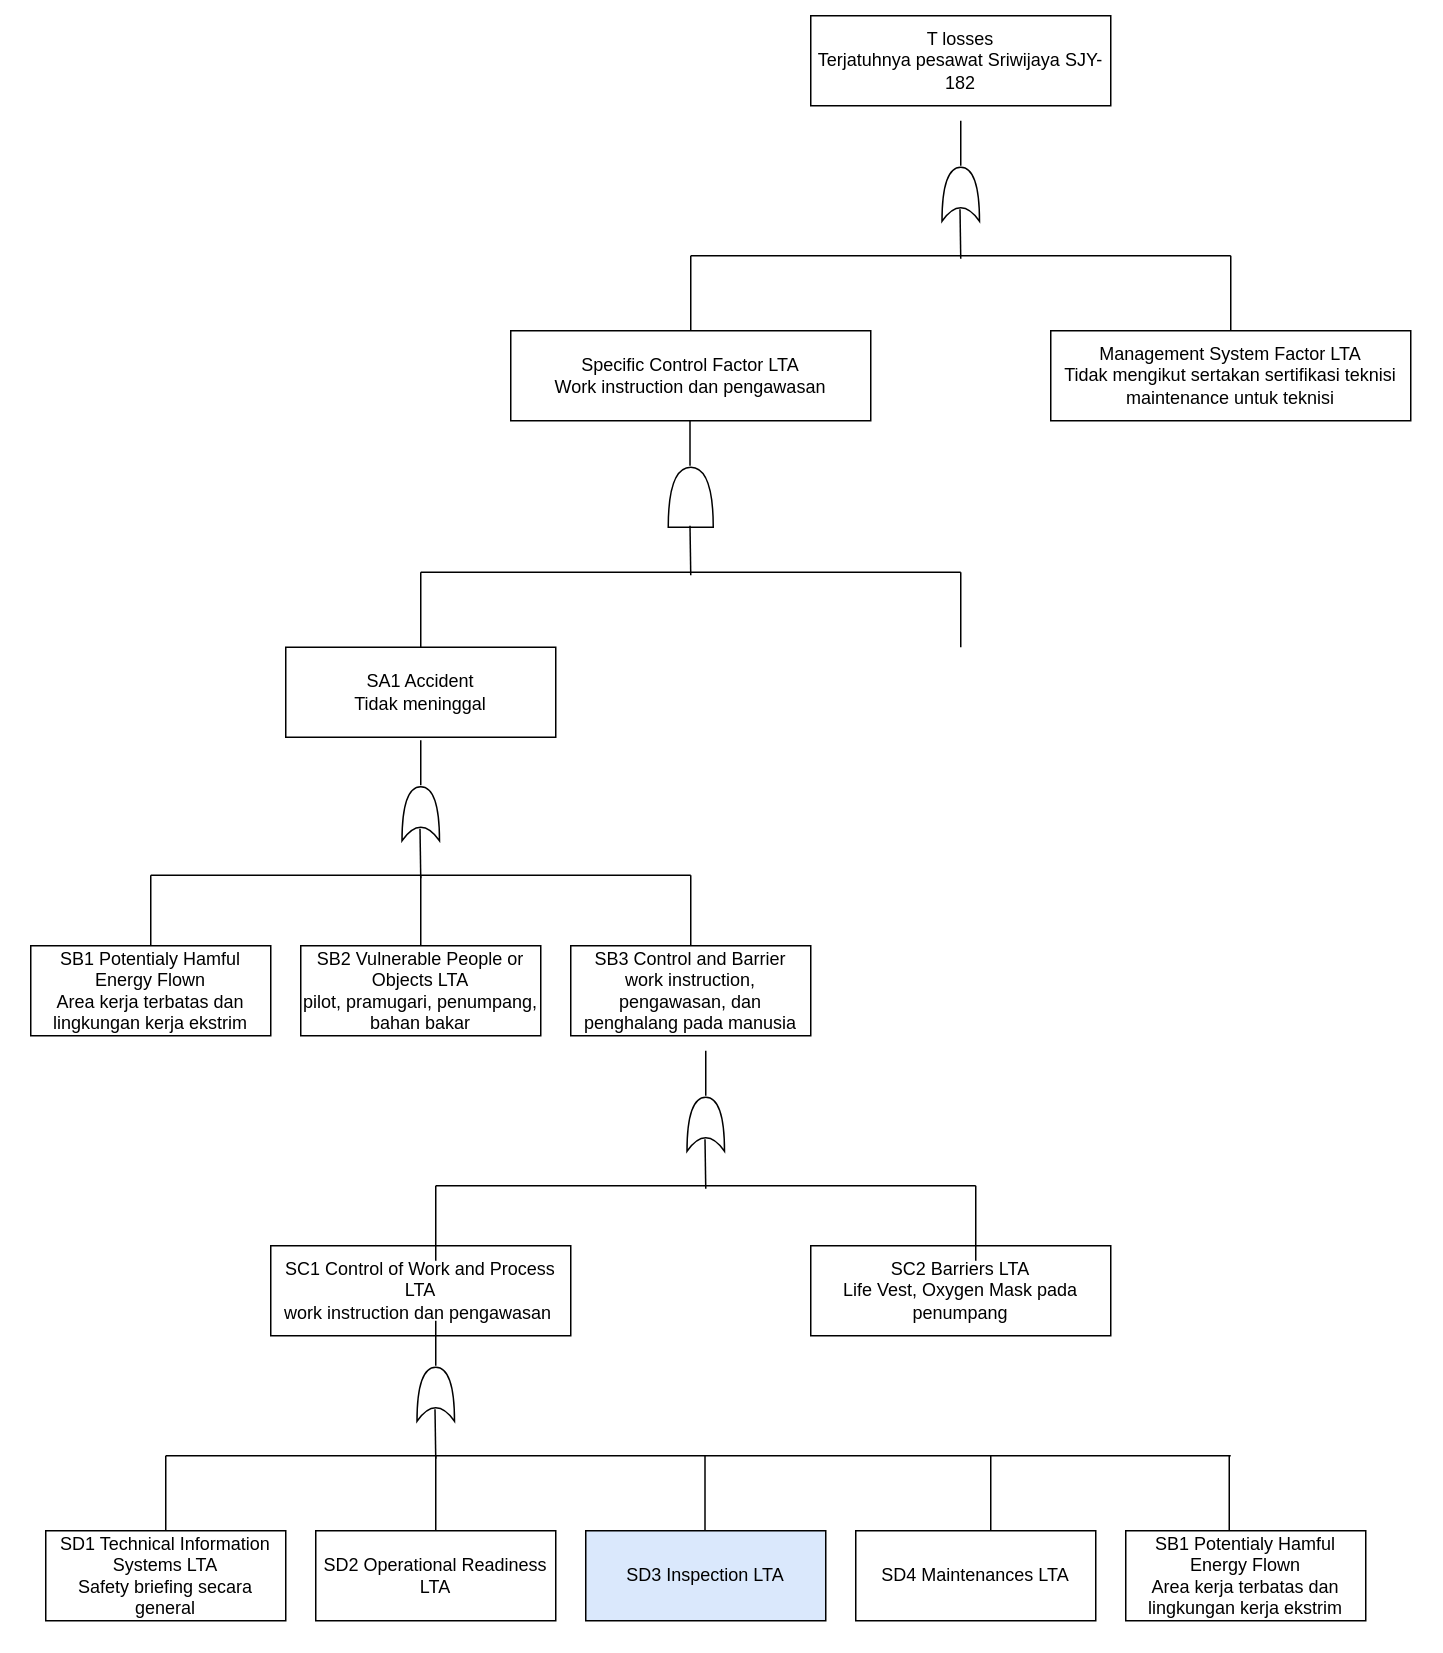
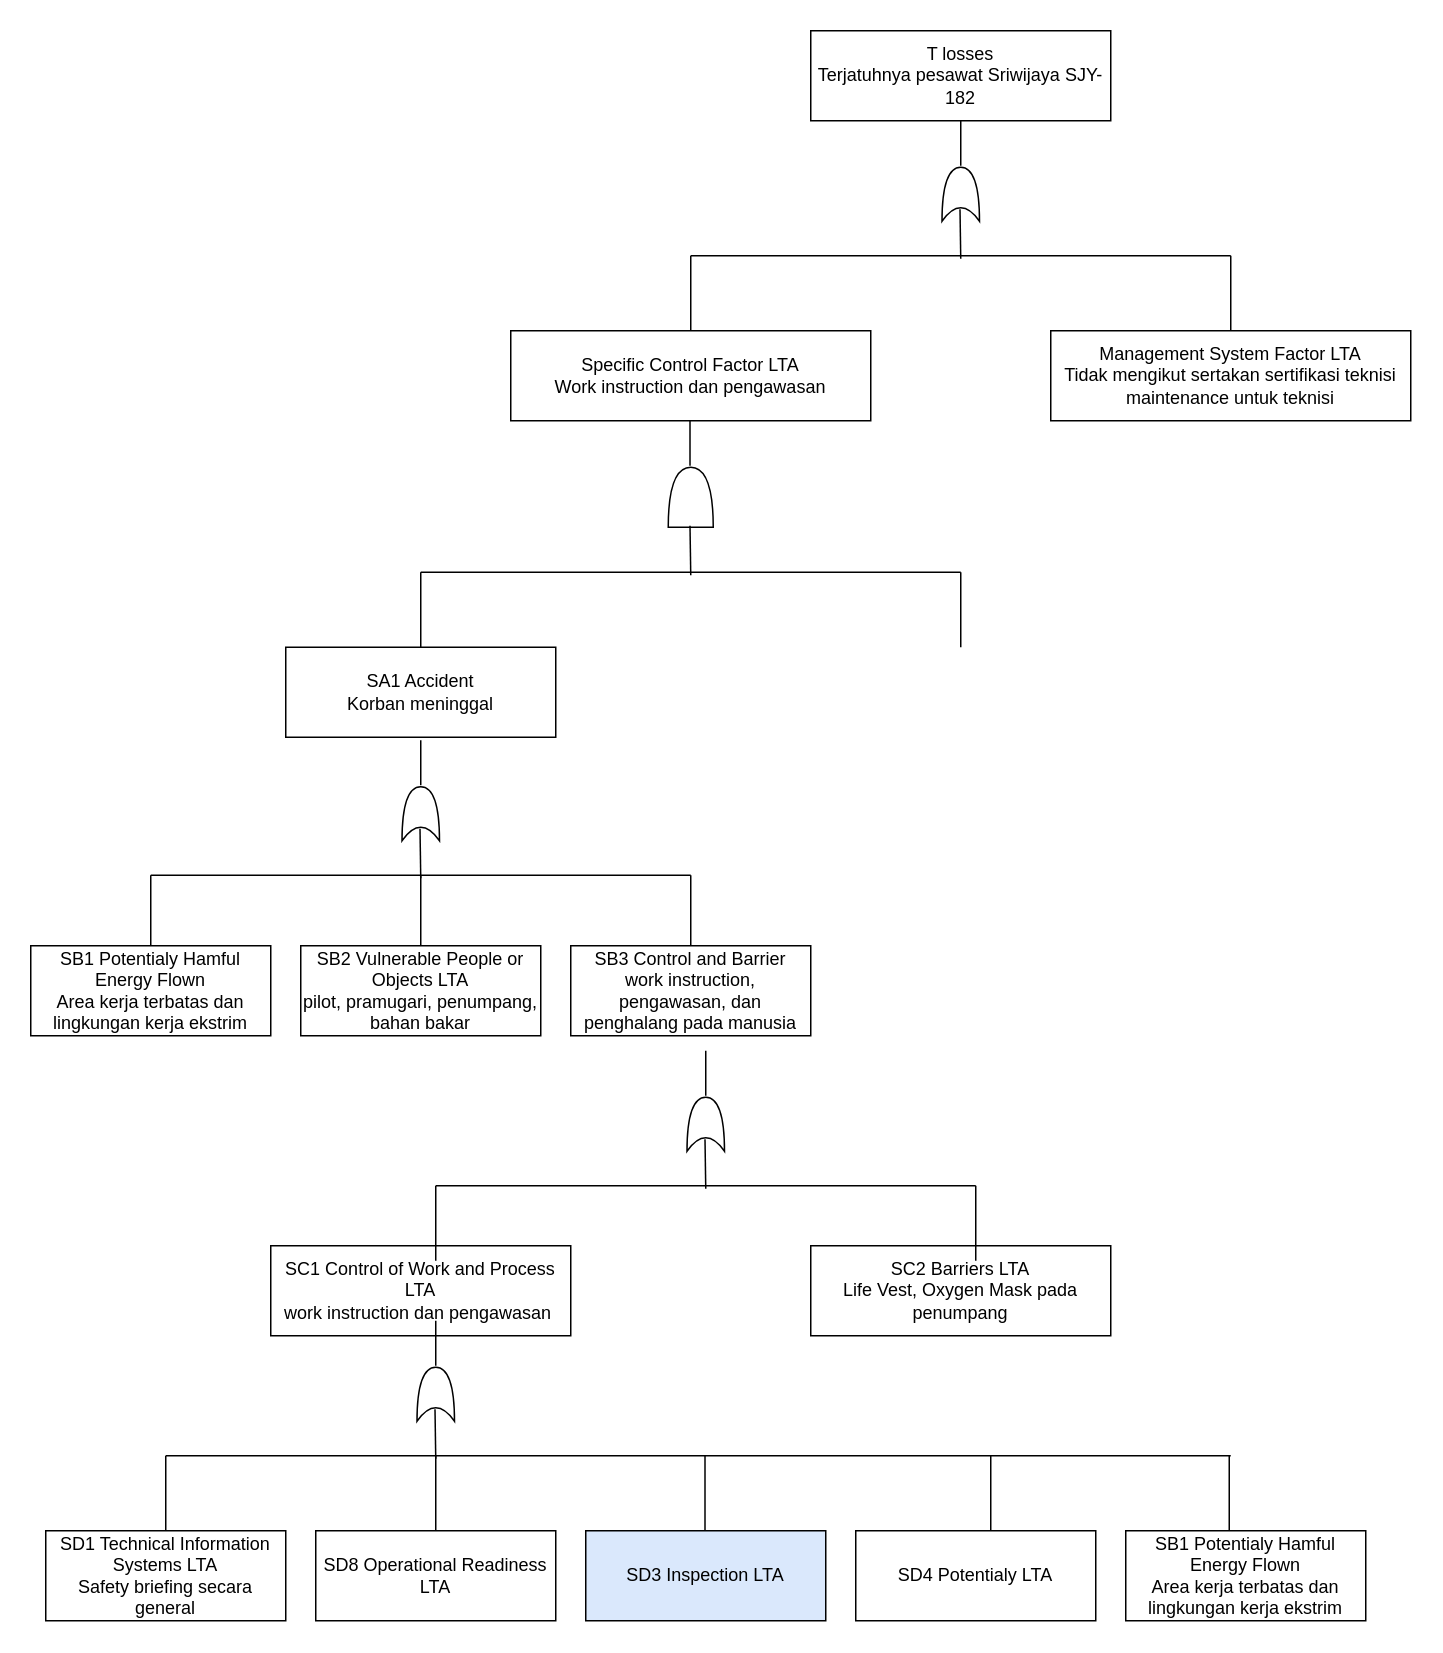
node "T losses Terjatuhnya pesawat Sriwijaya SJY-182": moved (961, 61) -> (961, 76)
node "SA1 Accident Tidak meninggal": label "SA1 Accident Tidak meninggal" -> "SA1 Accident Korban meninggal"
node "SD2 Operational Readiness LTA": label "SD2 Operational Readiness LTA" -> "SD8 Operational Readiness LTA"
node "SD4 Maintenances LTA": label "SD4 Maintenances LTA" -> "SD4 Potentialy LTA"
